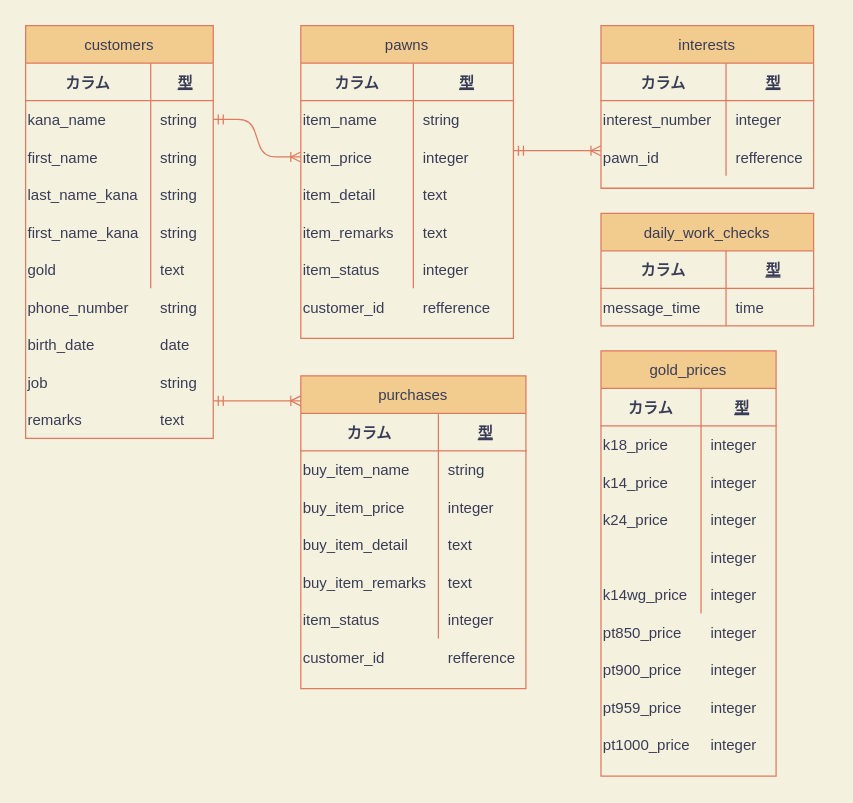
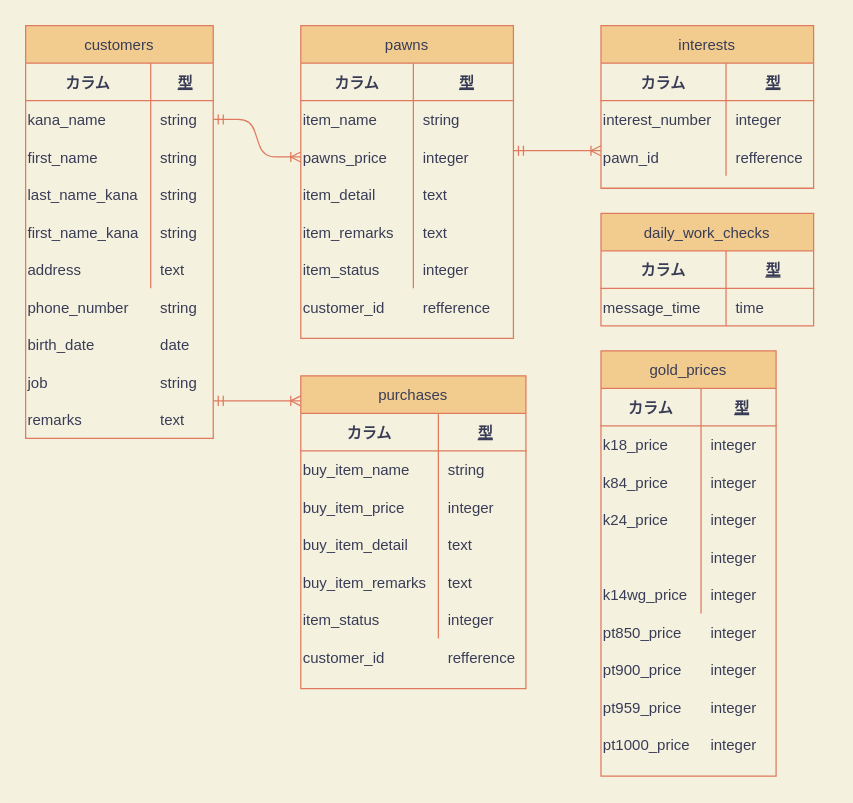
node "item_price": label "item_price" -> "pawns_price"
node "gold": label "gold" -> "address"
node "k14_price": label "k14_price" -> "k84_price"
